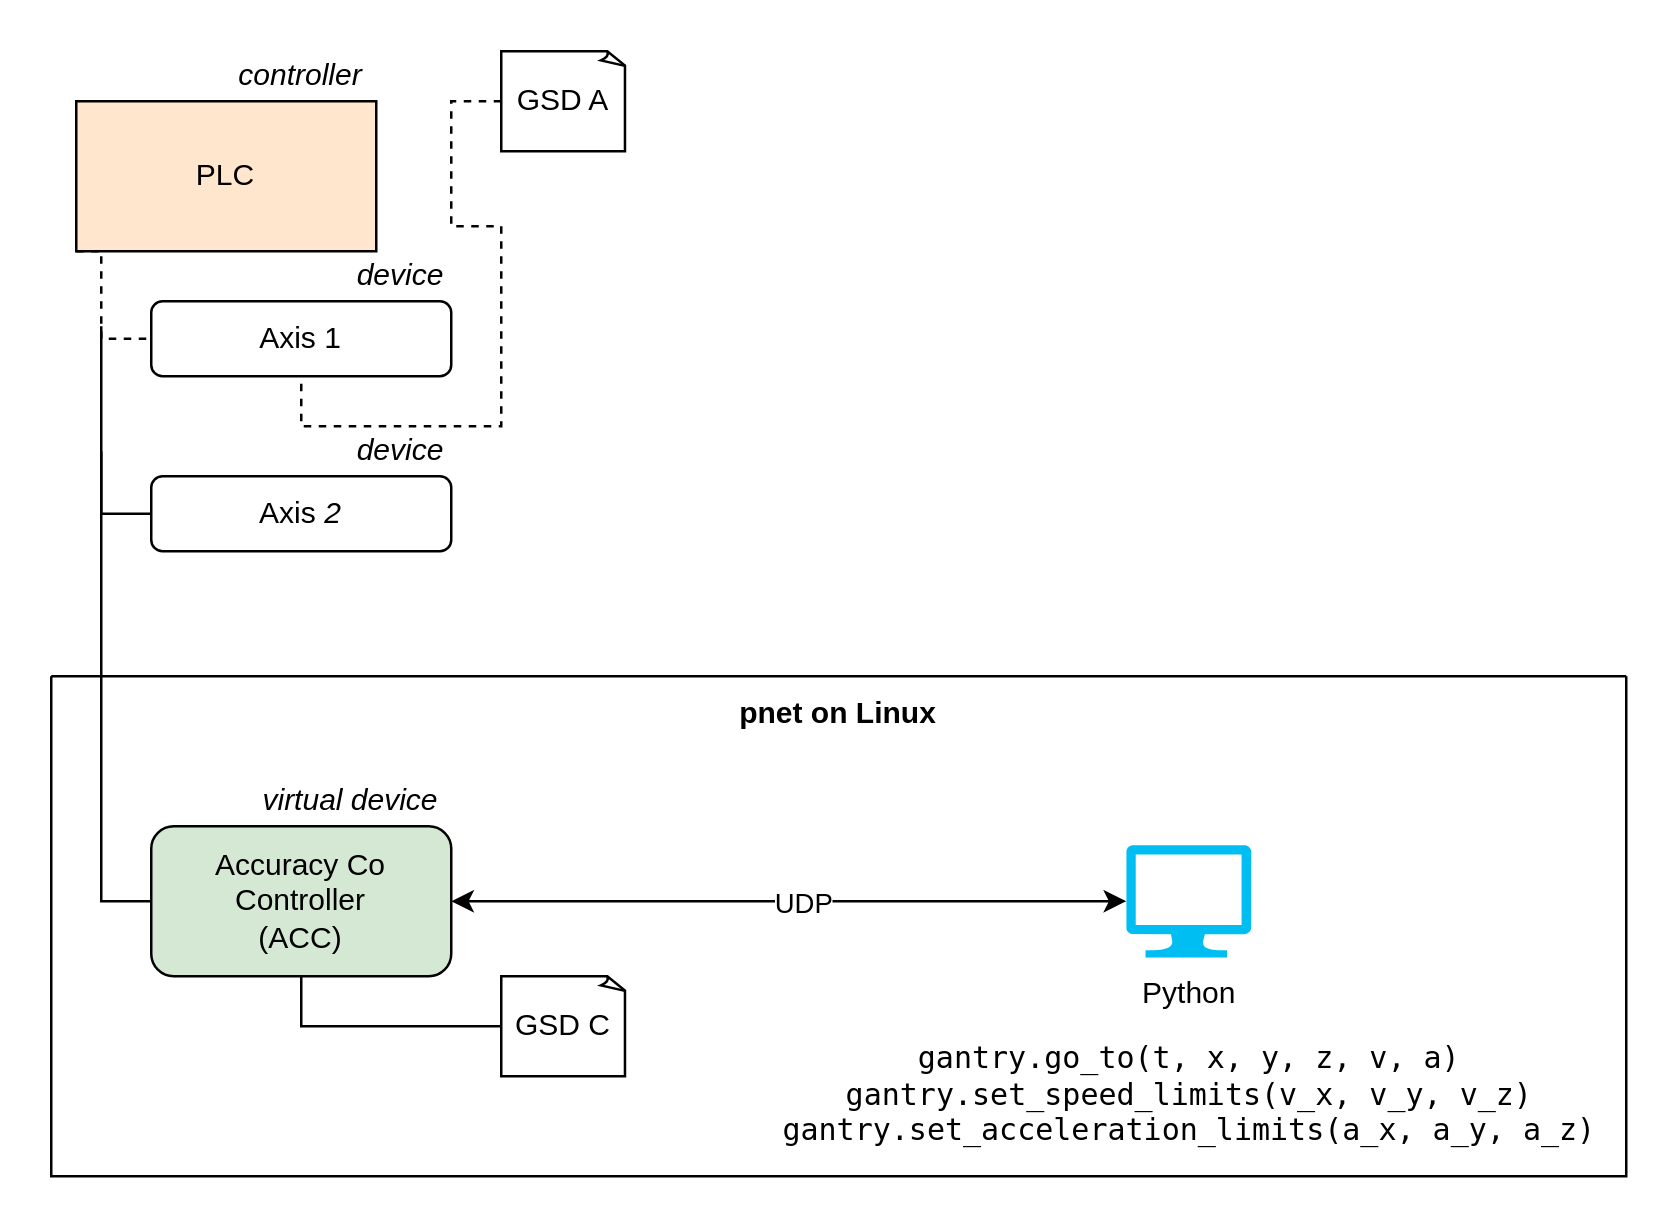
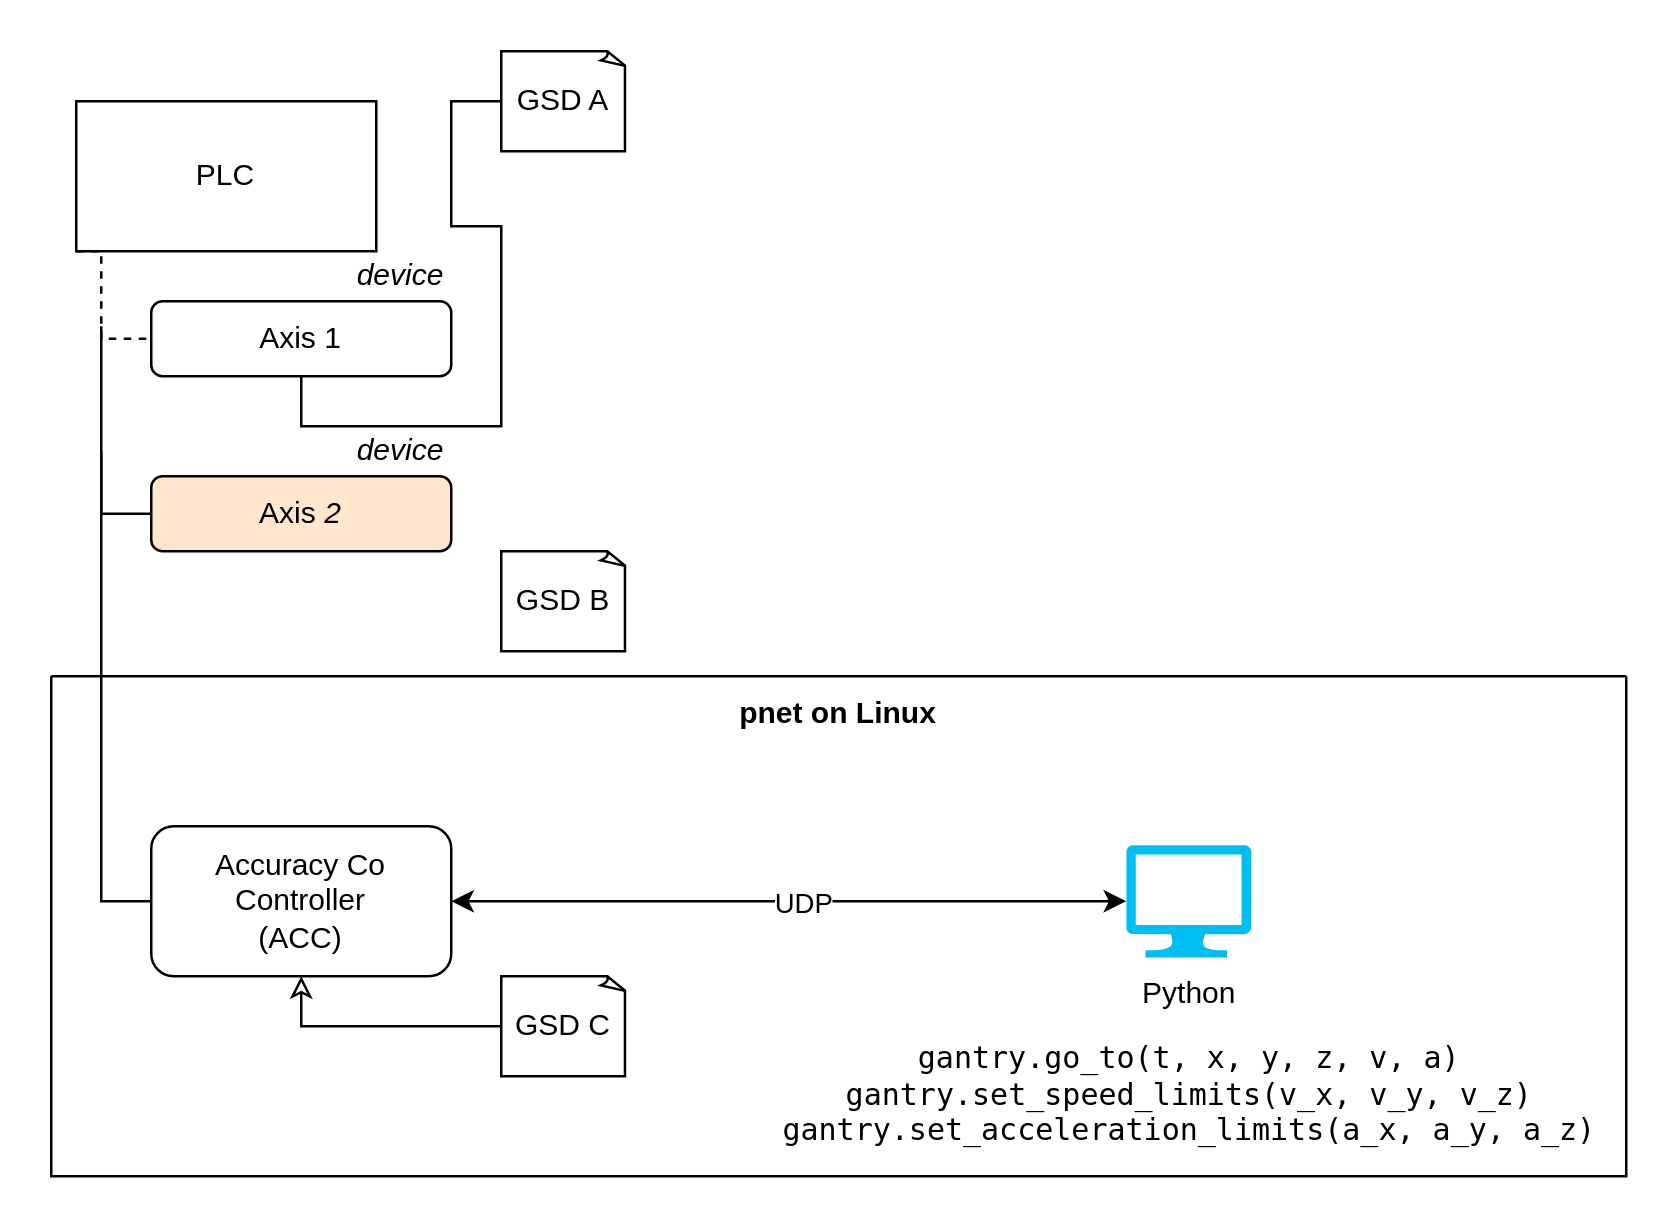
node "controller": removed
node "PLC": fillcolor #ffe6cc -> #ffffff
edge "GSD A" -- "Axis 1": style dashed -> solid
node "Axis 2": fillcolor #ffffff -> #ffe6cc
node "GSD B": added
node "virtual device": removed
node "Accuracy Co Controller (ACC)": fillcolor #d5e8d4 -> #ffffff
edge "Accuracy Co Controller (ACC)" -- "GSD C": arrowhead none -> classic
